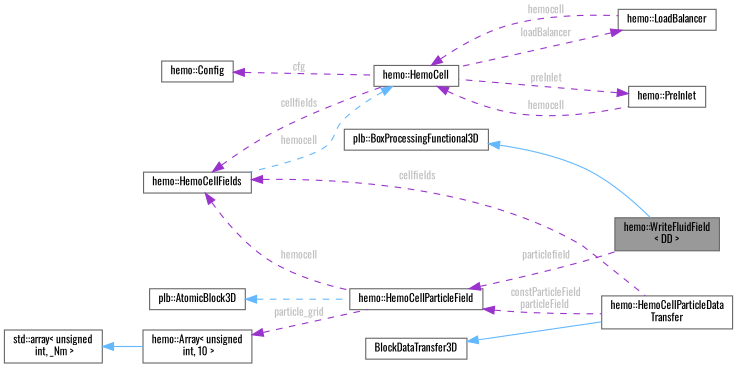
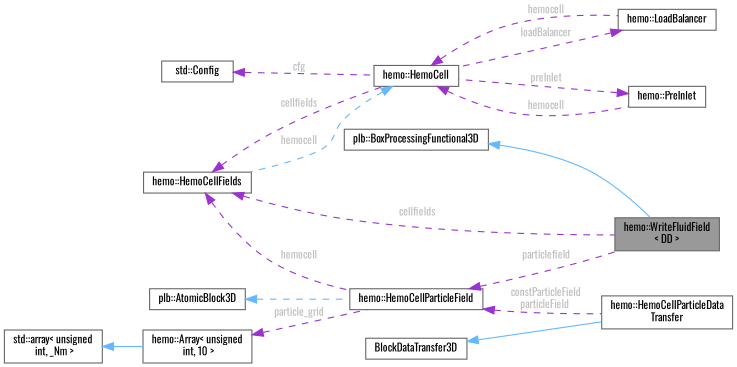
node "hemo::Config": label "hemo::Config" -> "std::Config"
edge "hemo::HemoCellParticleData Transfer" -> "hemo::HemoCellFields": now "hemo::WriteFluidField < DD >" -> "hemo::HemoCellFields"
